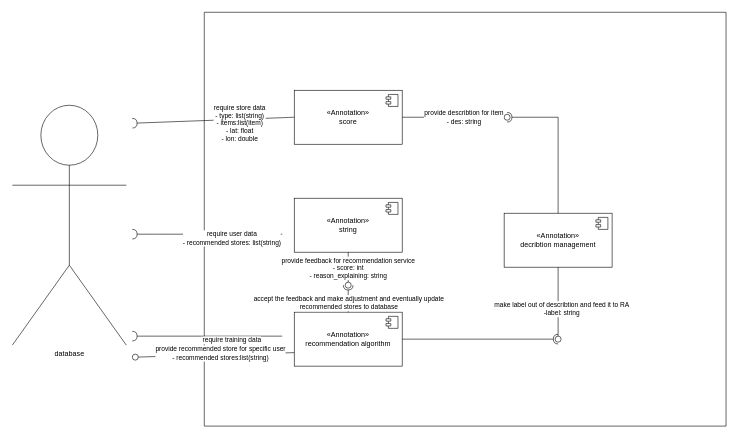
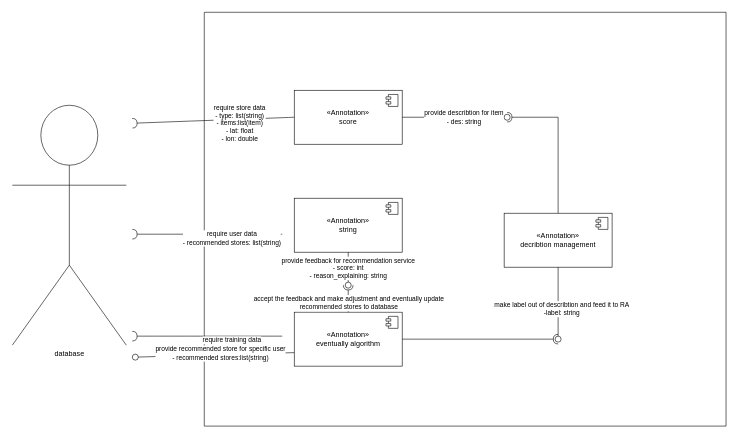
node "«Annotation» recommendation algorithm": label "«Annotation» recommendation algorithm" -> "«Annotation» eventually algorithm"
